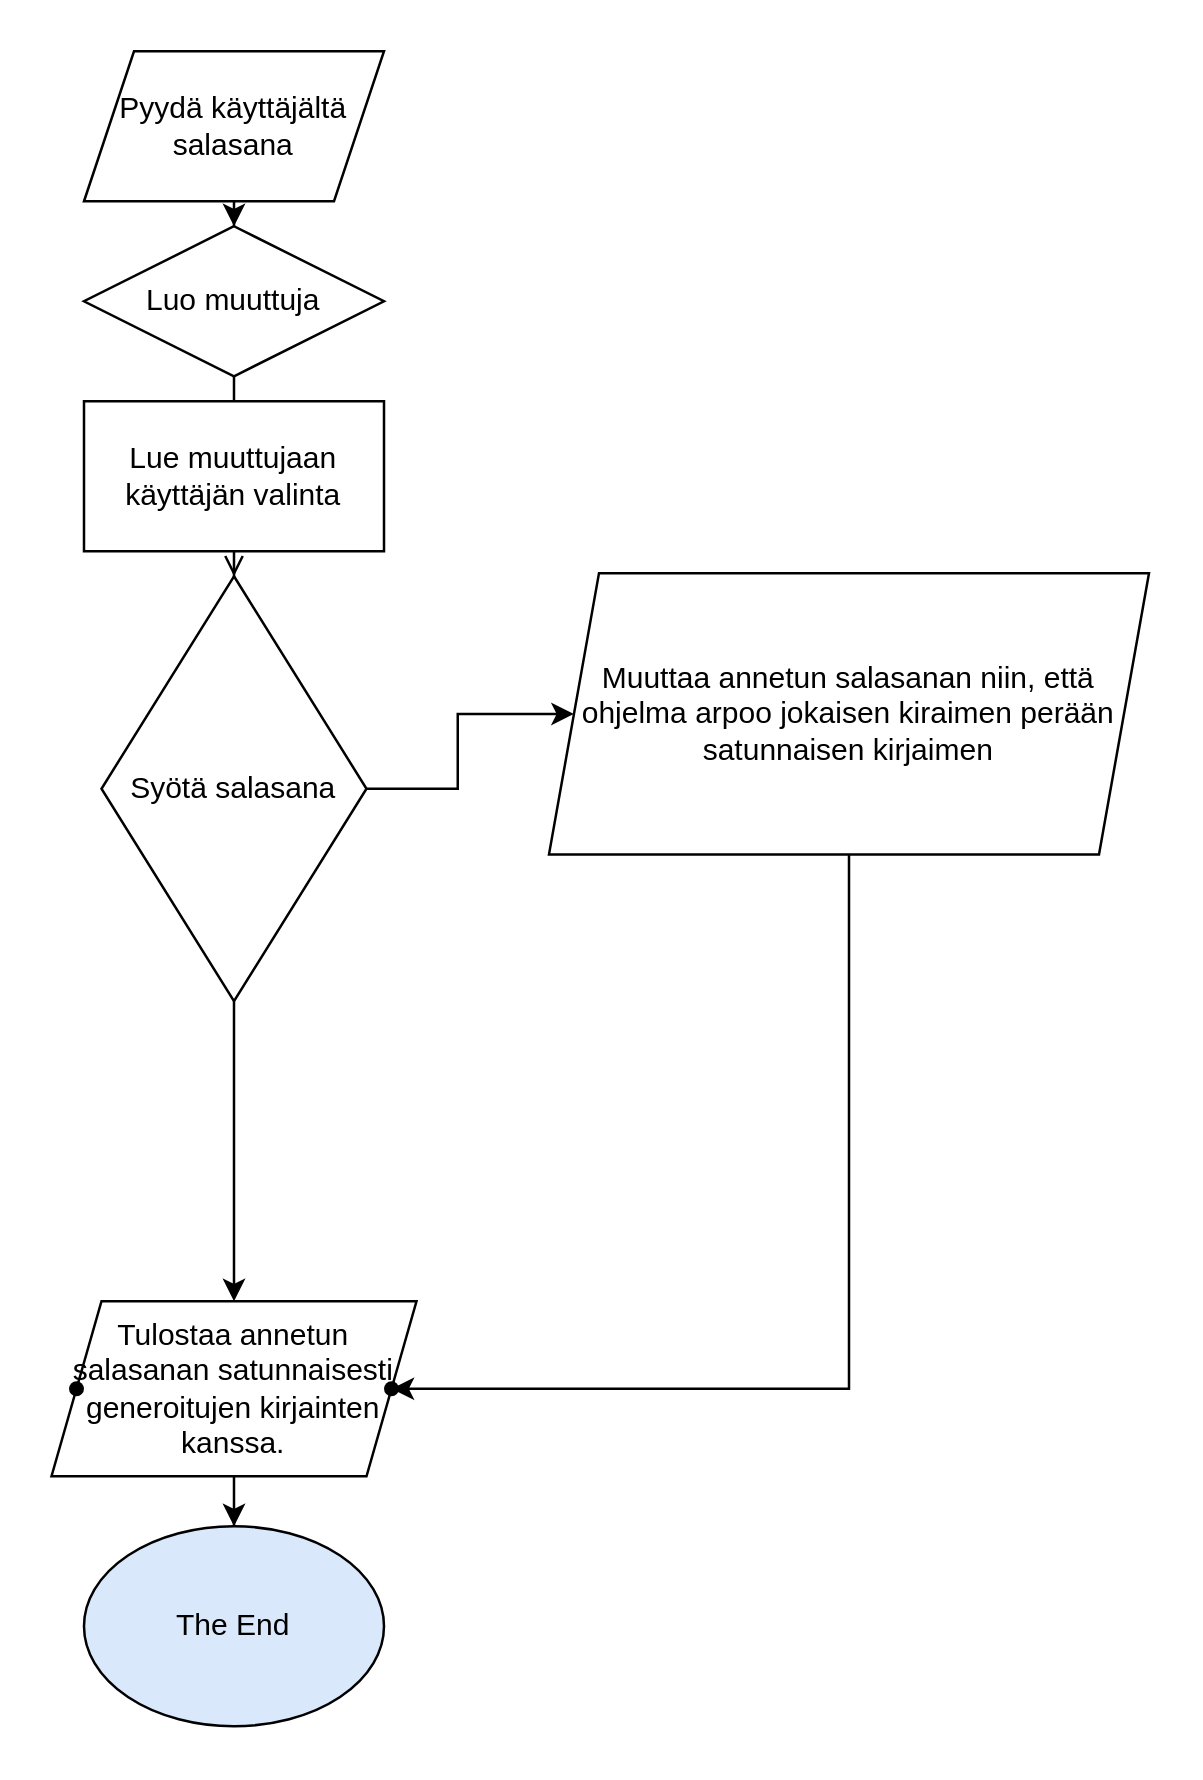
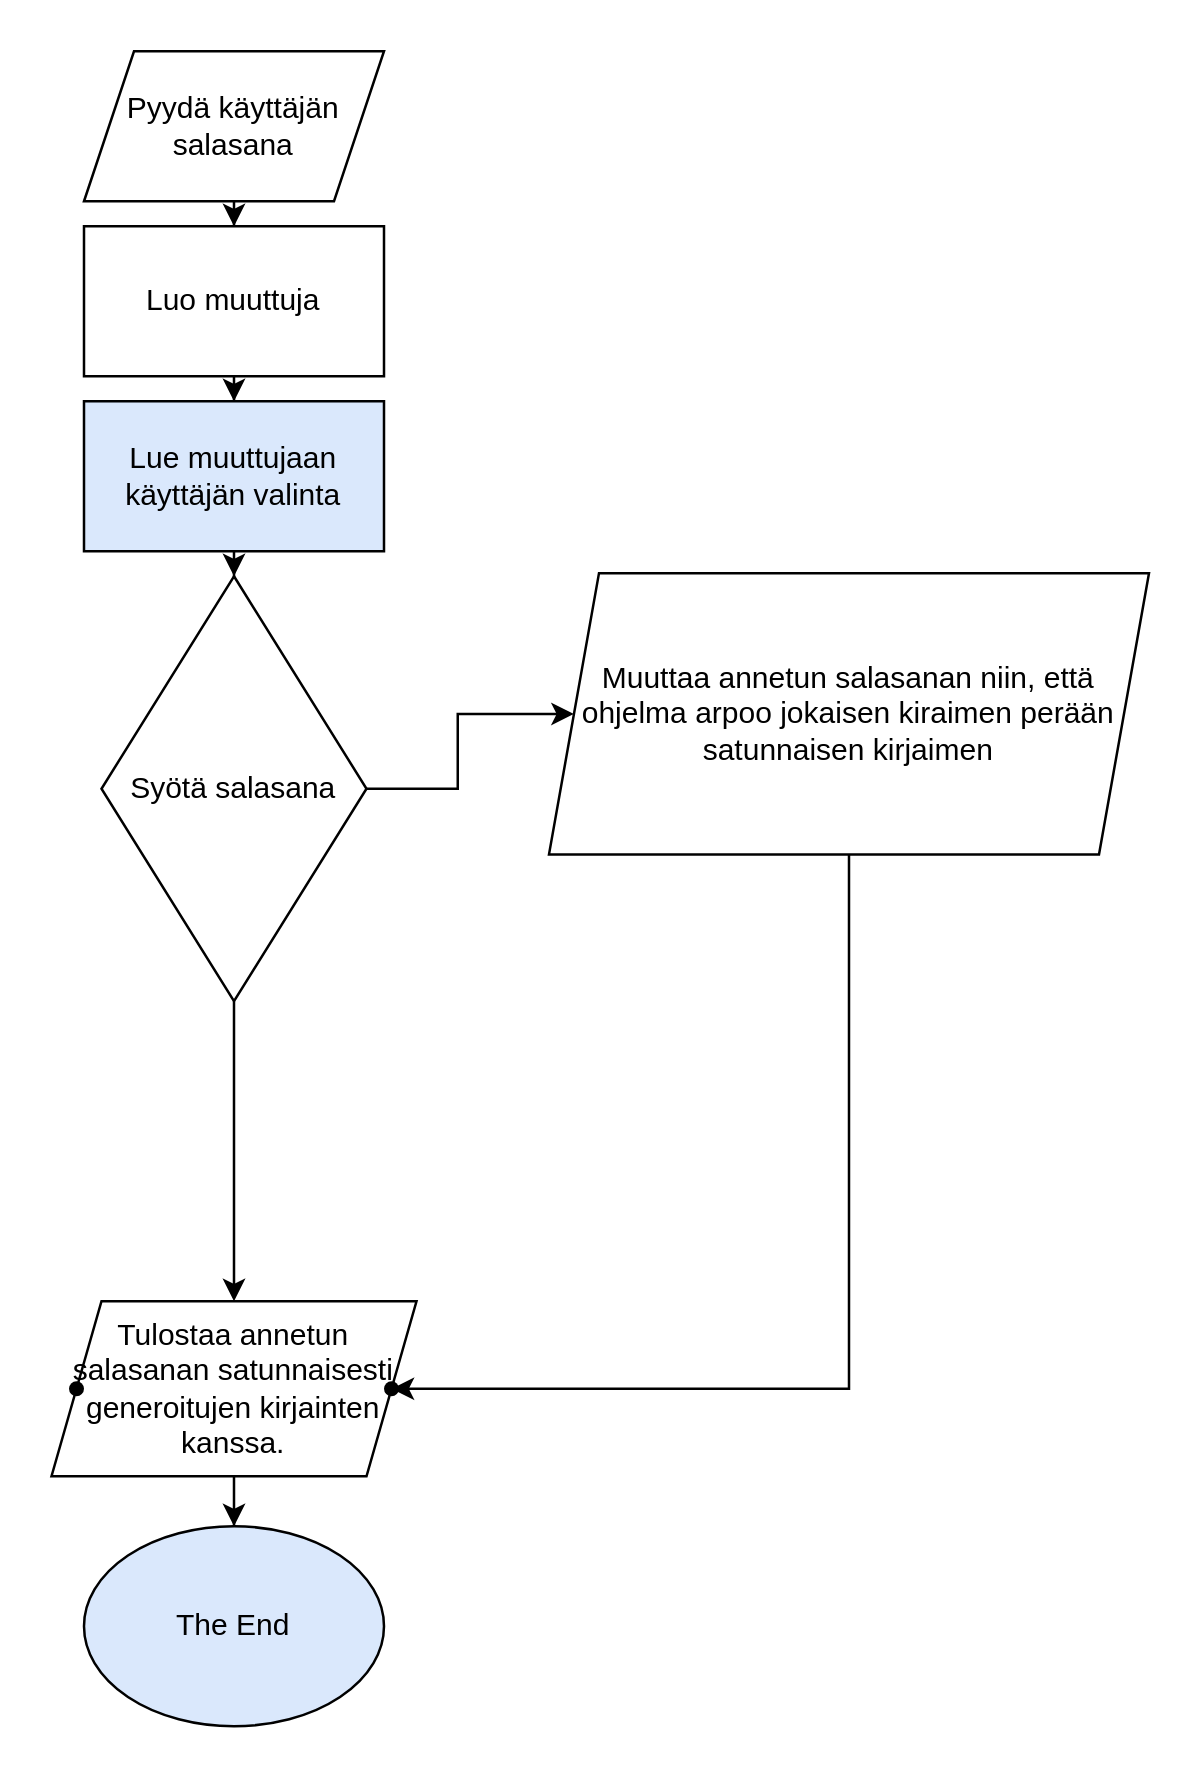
node "Pyydä käyttäjältä salasana": label "Pyydä käyttäjältä salasana" -> "Pyydä käyttäjän salasana"
node "Luo muuttuja": shape diamond -> rectangle
edge "Luo muuttuja" -- "Lue muuttujaan käyttäjän valinta": arrowhead none -> classic
node "Lue muuttujaan käyttäjän valinta": fillcolor #ffffff -> #dae8fc
edge "Lue muuttujaan käyttäjän valinta" -> "Syötä salasana": arrowhead open -> classic
